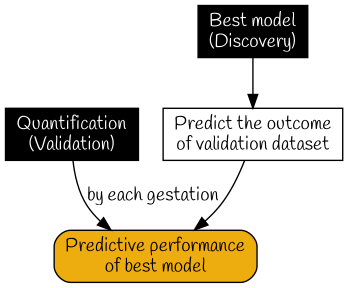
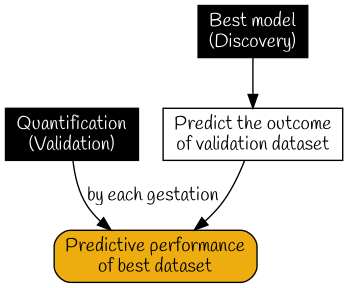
node "Predictive performance of best model": label "Predictive performance of best model" -> "Predictive performance of best dataset"
